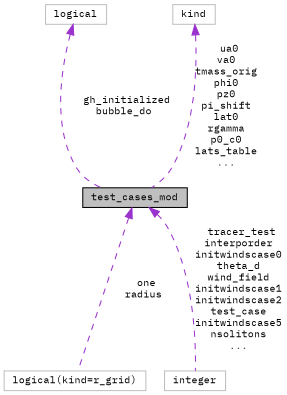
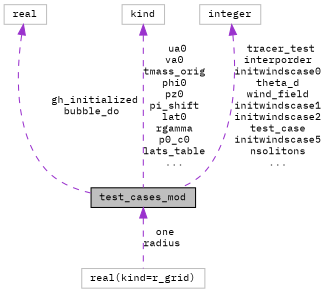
node "logical": label "logical" -> "real"
edge "integer" -> "test_cases_mod": reversed
node "logical(kind=r_grid)": label "logical(kind=r_grid)" -> "real(kind=r_grid)"
